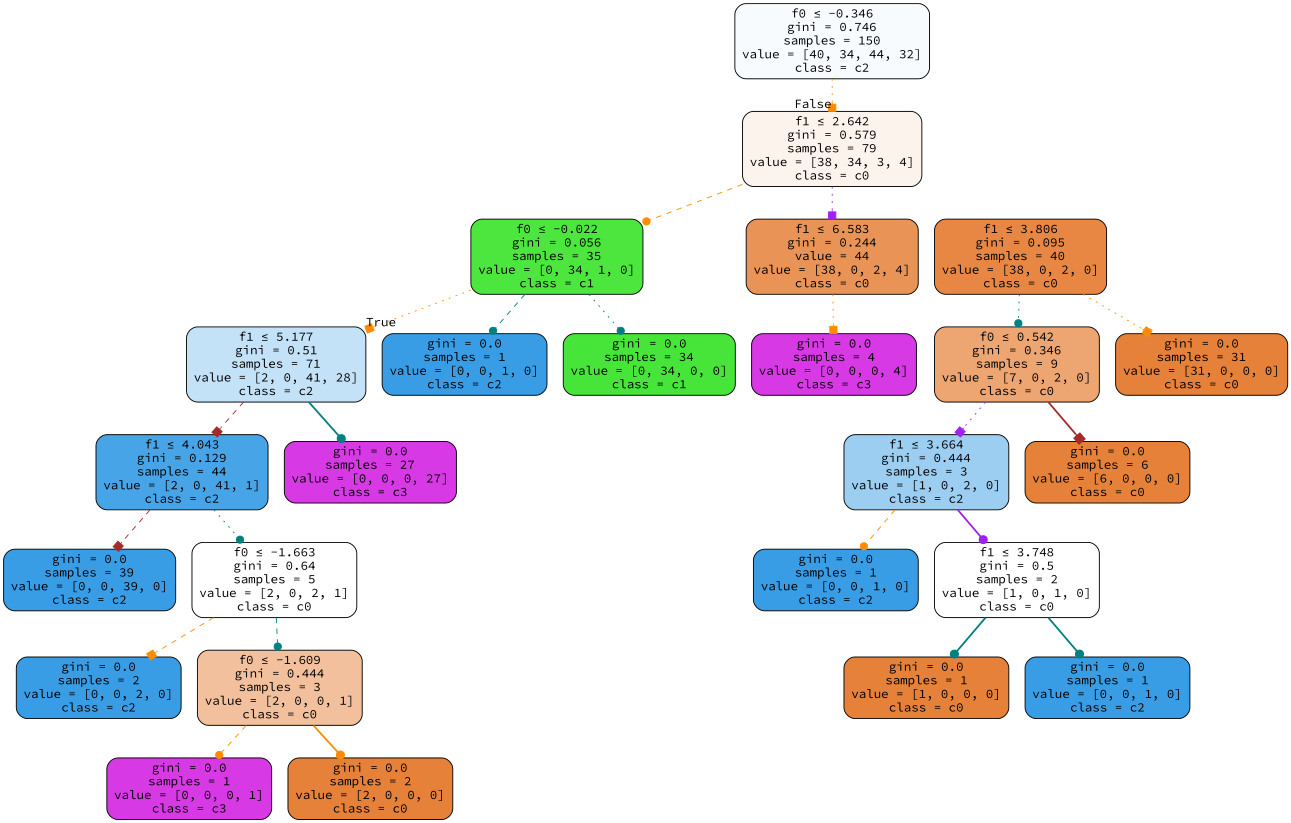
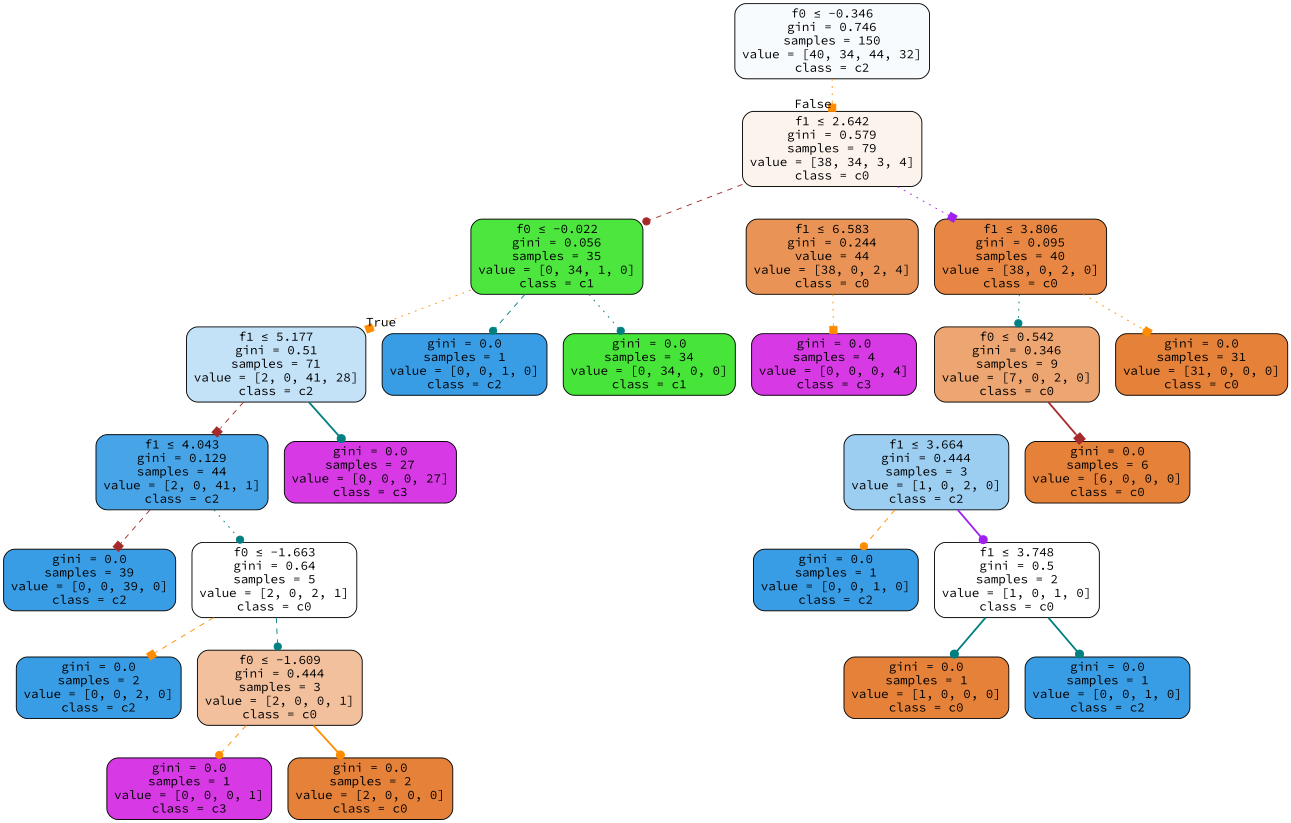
edge "f1 ≤ 2.642" -> "f1 ≤ 6.583": now "f1 ≤ 2.642" -> "f1 ≤ 3.806"
edge "f1 ≤ 2.642" -> "f0 ≤ -0.022": color darkorange -> brown
edge "f0 ≤ 0.542" -> "f1 ≤ 3.664": removed
